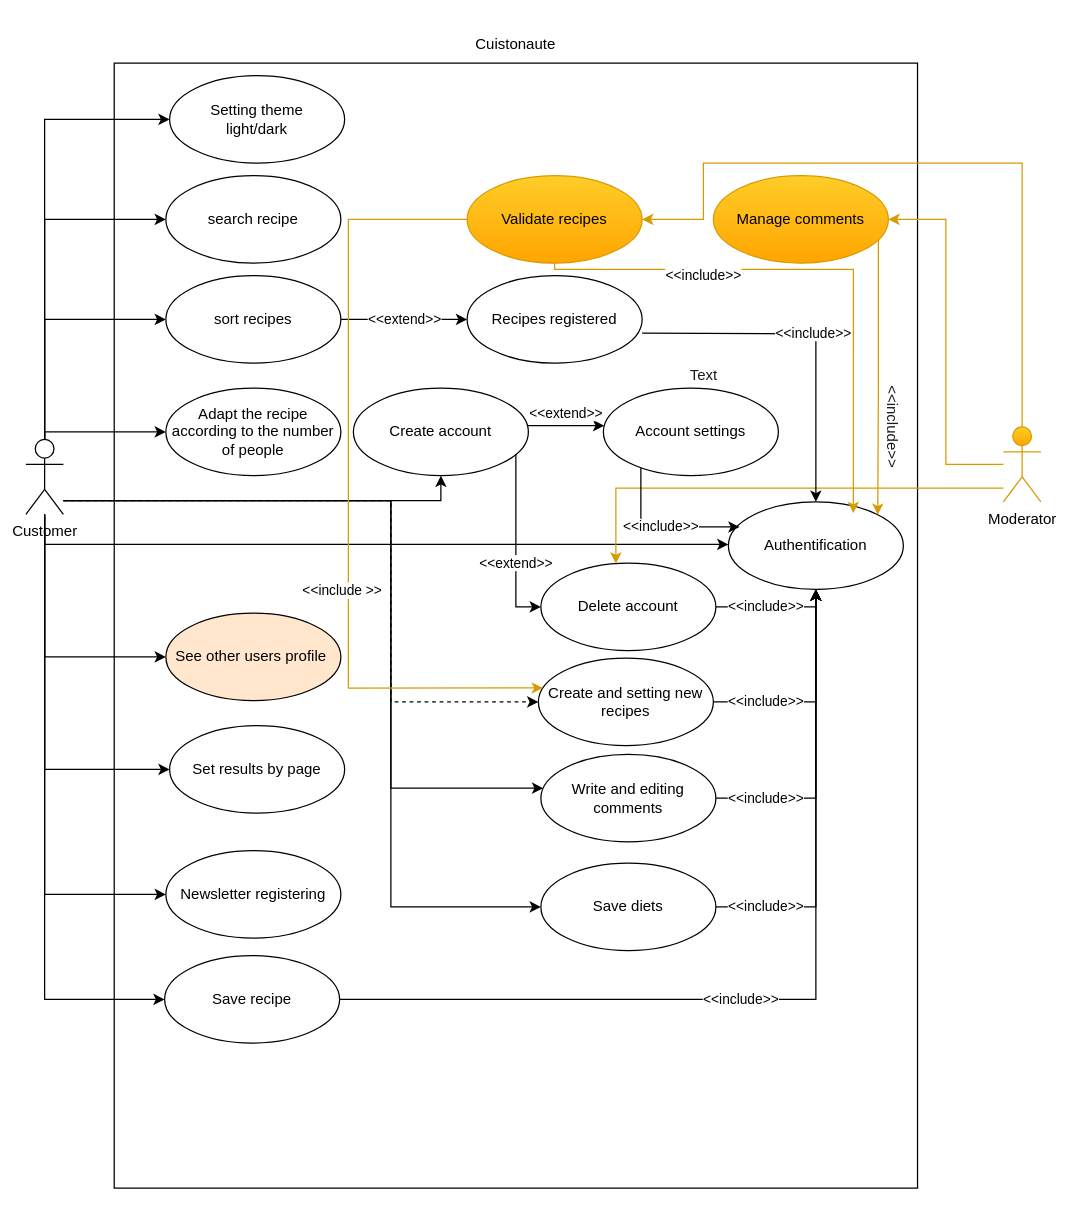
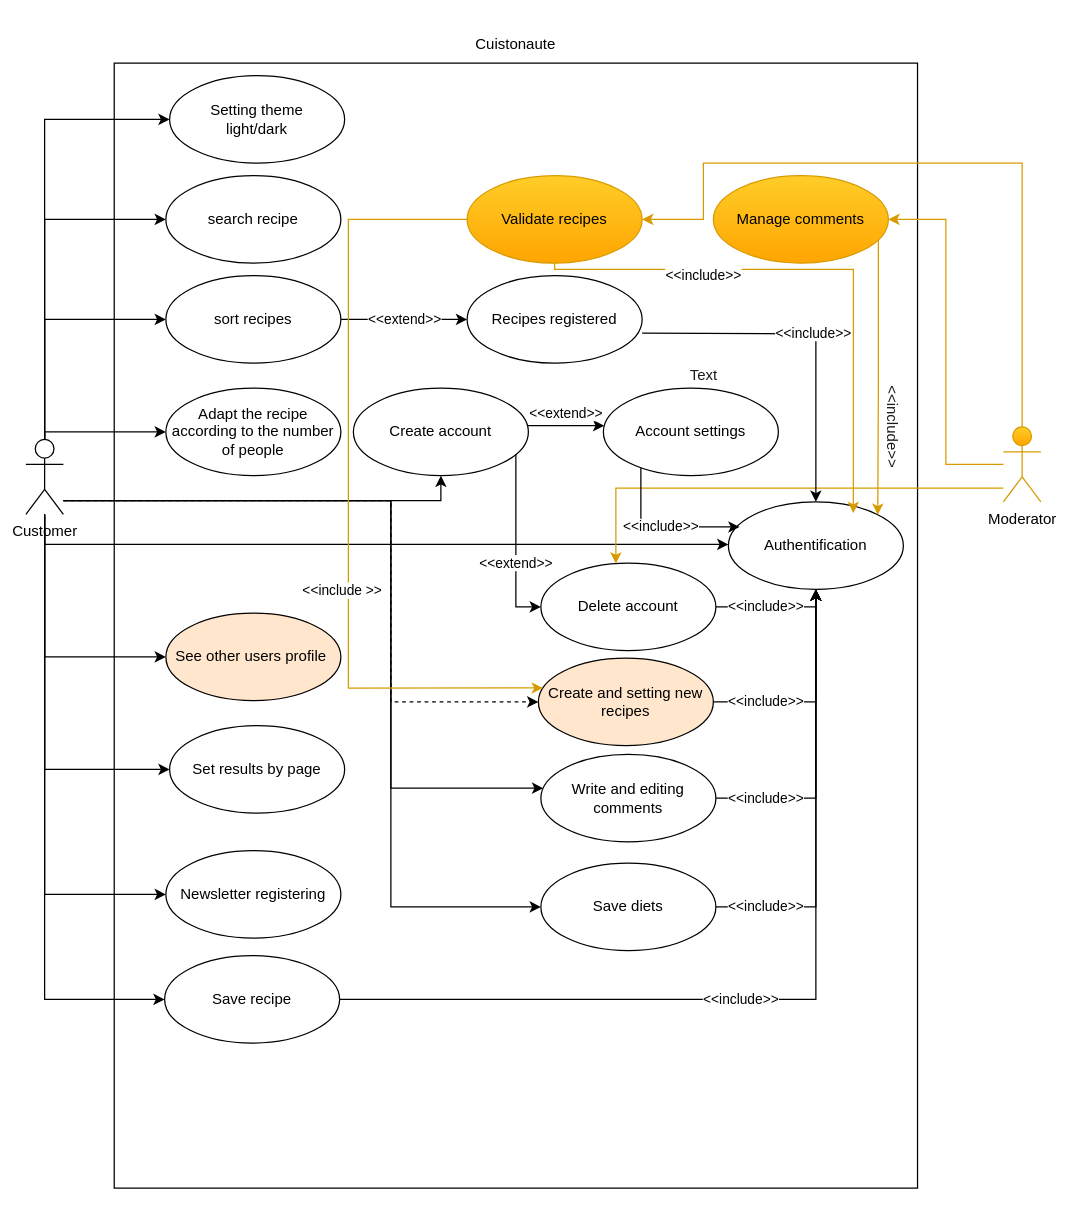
node "Create and setting new recipes": fillcolor #ffffff -> #ffe6cc
